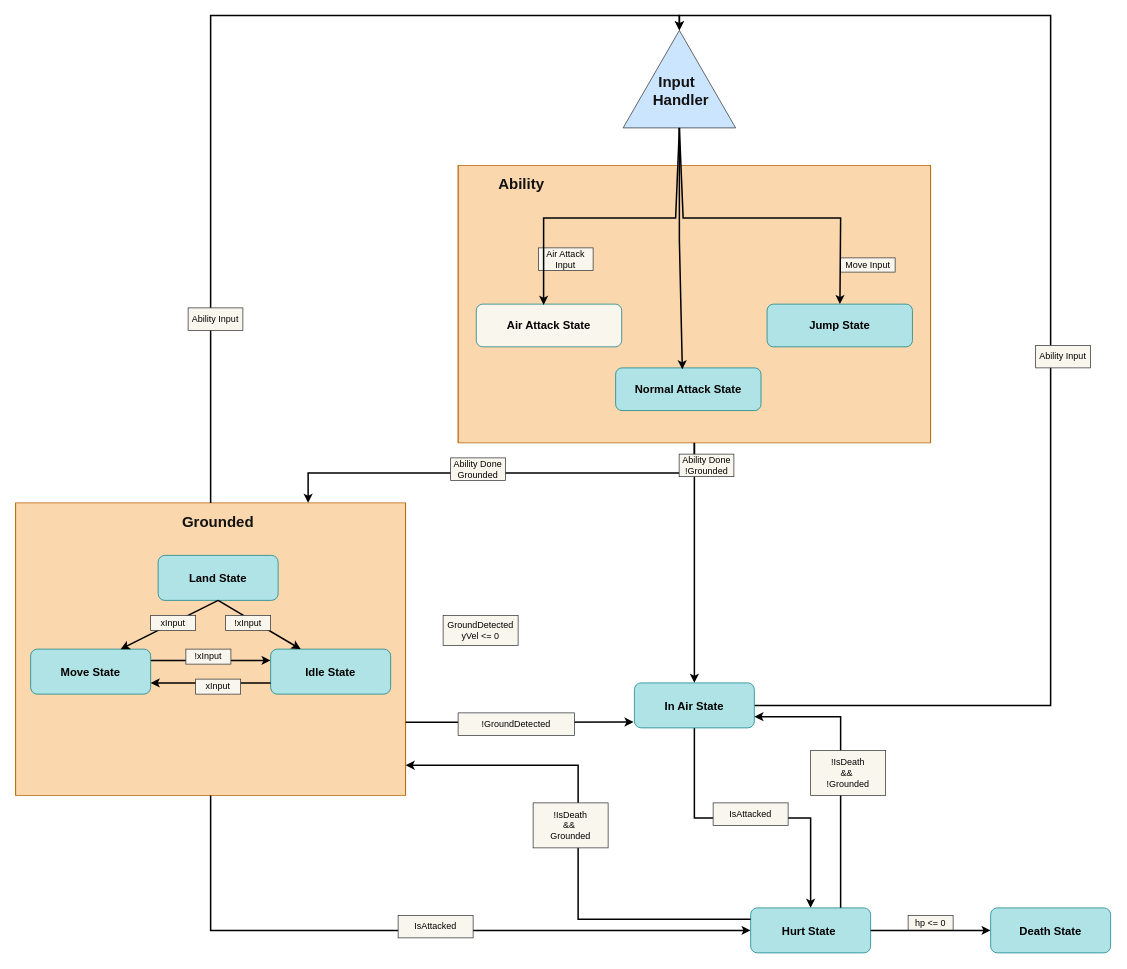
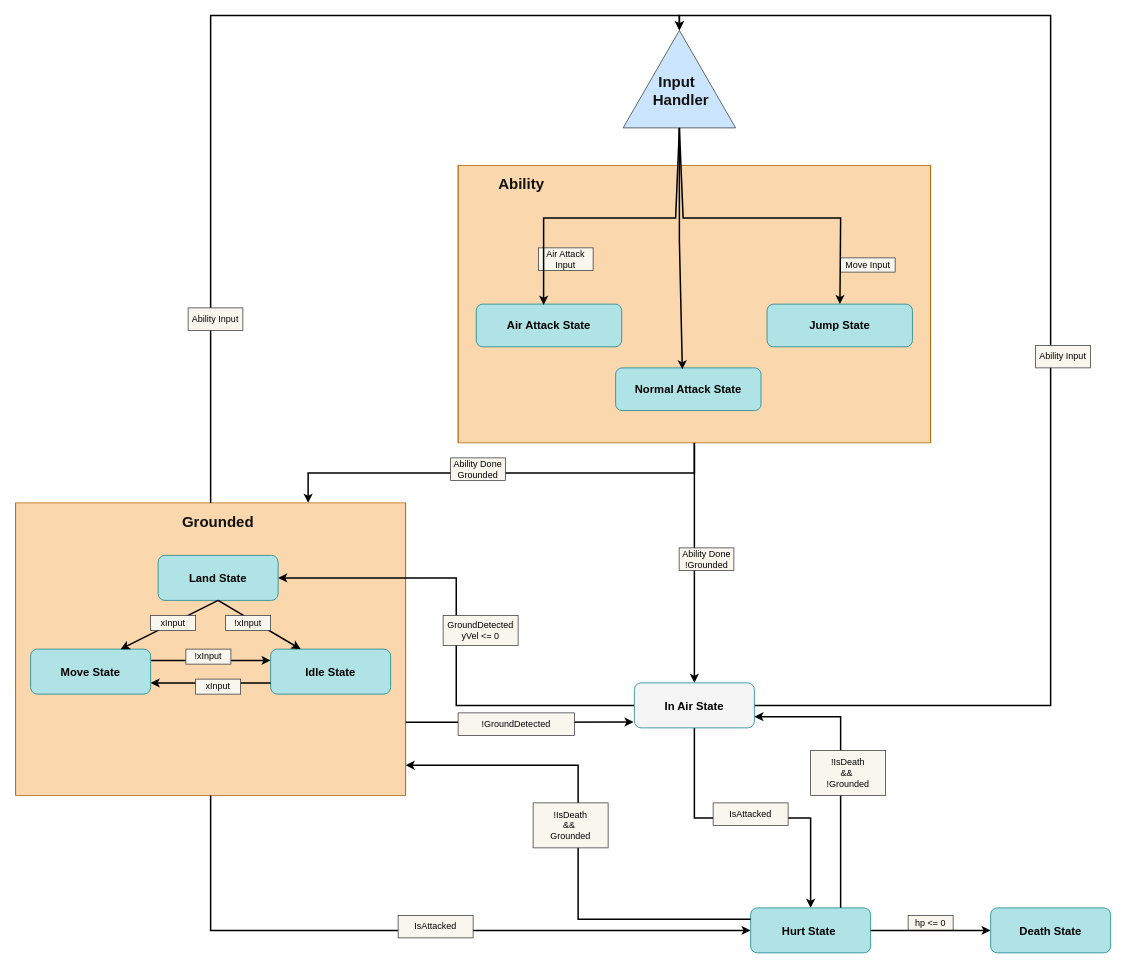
node "Air Attack State": fillcolor #f9f7ed -> #b0e3e6
node "Ability Done !Grounded": moved (706, 465) -> (706, 559)
edge "In Air State" -> "Land State": added
node "In Air State": fillcolor #b0e3e6 -> #f5f5f5
